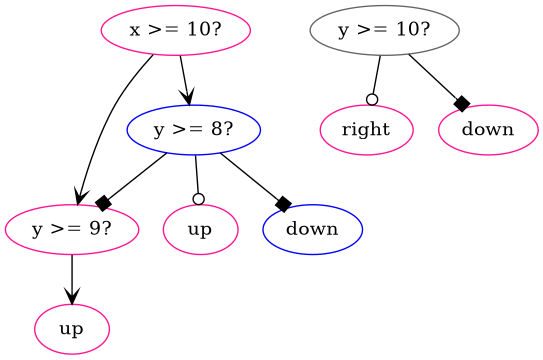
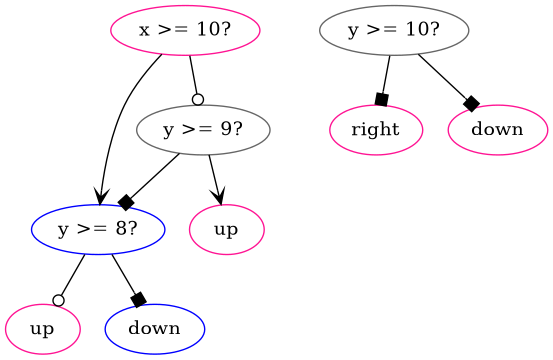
edge "y >= 10?" -> "right": arrowhead odot -> box
edge "x >= 10?" -> "y >= 9?": arrowhead vee -> odot
edge "y >= 8?" -> "y >= 9?": reversed
node "y >= 9?": color deeppink -> gray40
